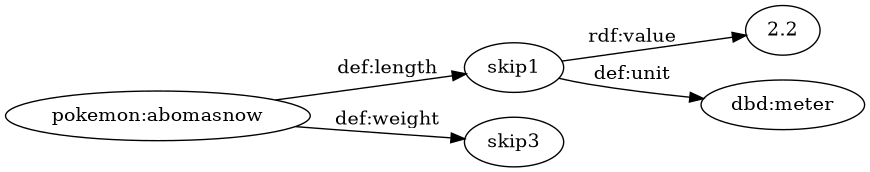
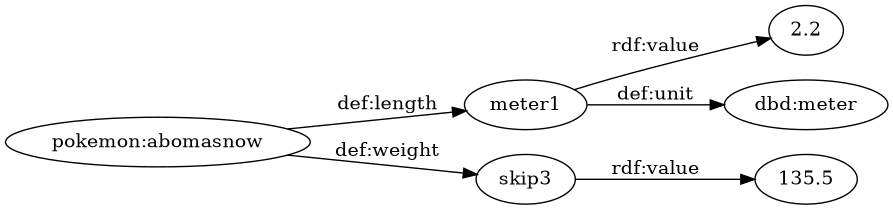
node "skip1": label "skip1" -> "meter1"
node "135.5": added
